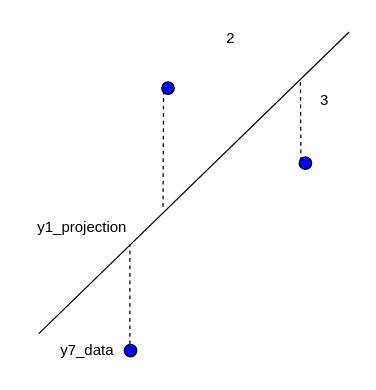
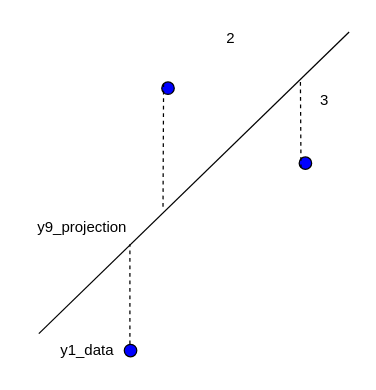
node "y1_projection": label "y1_projection" -> "y9_projection"
node "y7_data": label "y7_data" -> "y1_data"
